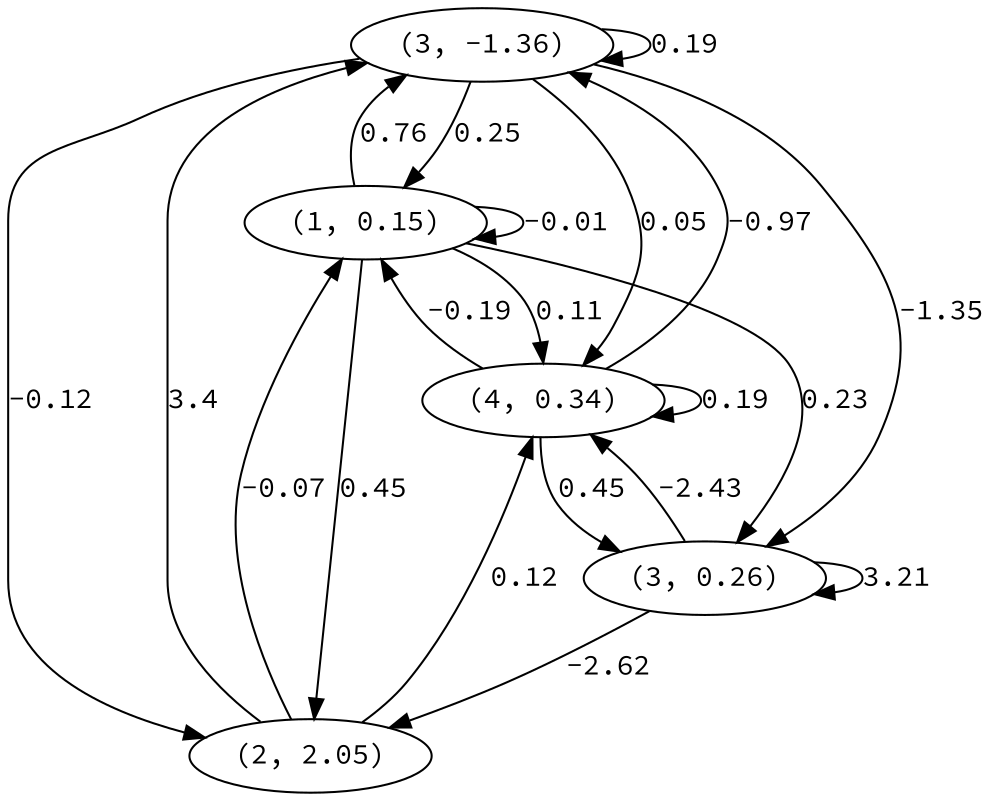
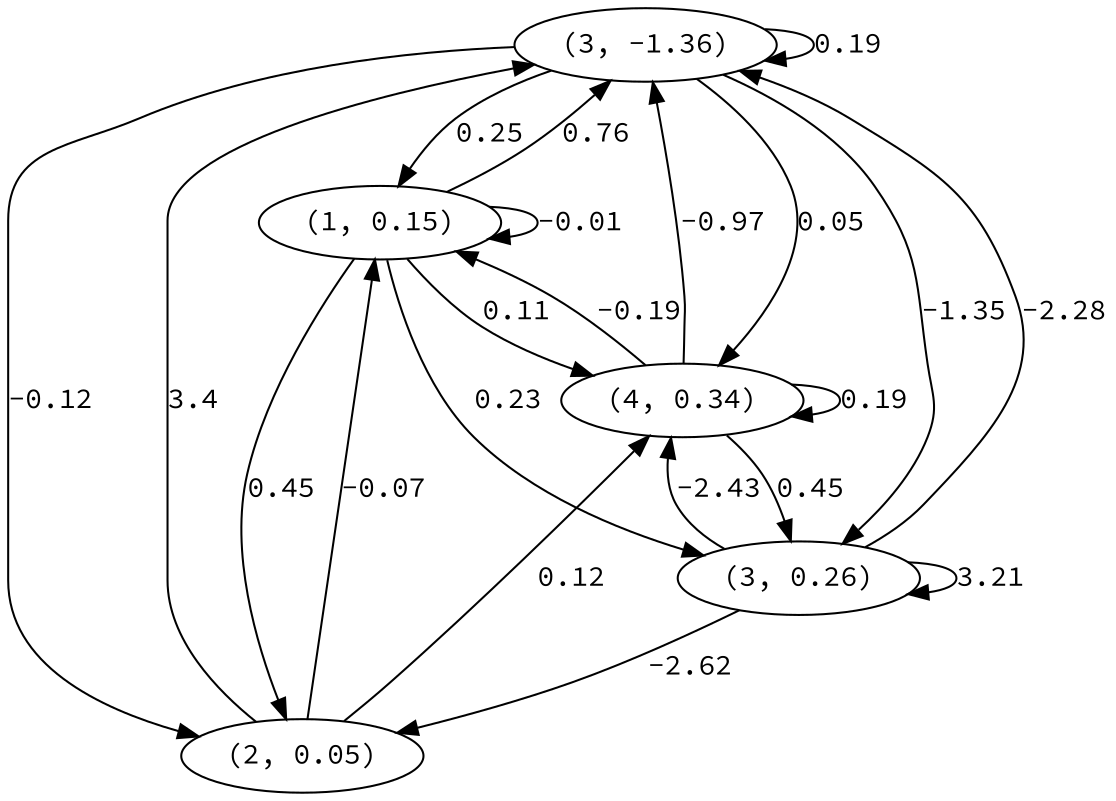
edge "(3, 0.26)" -> "(3, -1.36)": added, label "-2.28"
node "(2, 2.05)": label "(2, 2.05)" -> "(2, 0.05)"
